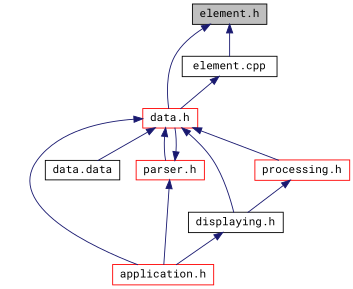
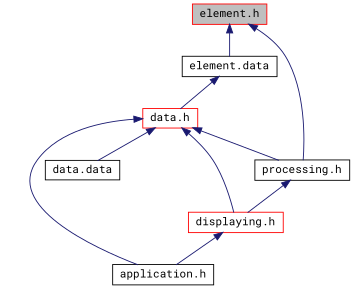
node "element.h": color black -> red
edge "data.h" -> "element.h": now "processing.h" -> "element.h"
node "element.cpp": label "element.cpp" -> "element.data"
node "parser.h": removed
node "processing.h": color red -> black
node "displaying.h": color black -> red
node "application.h": color red -> black
